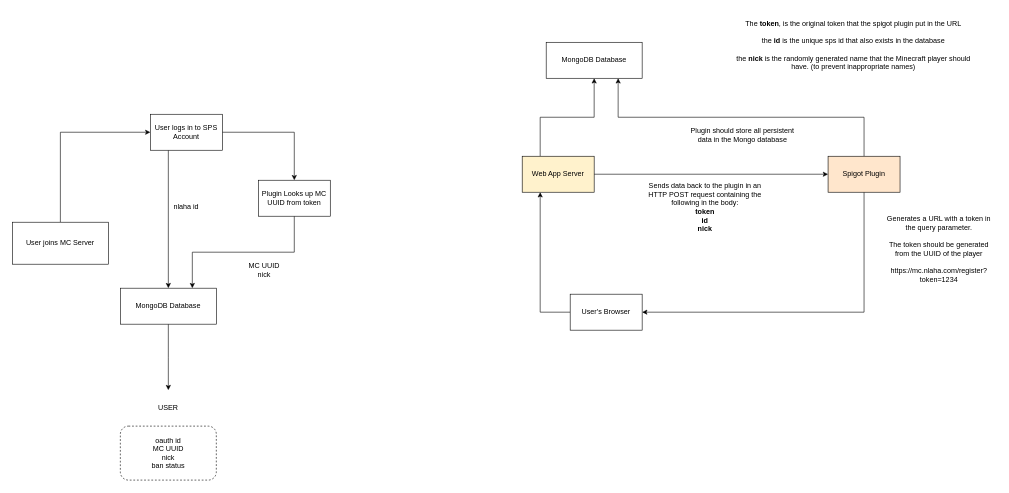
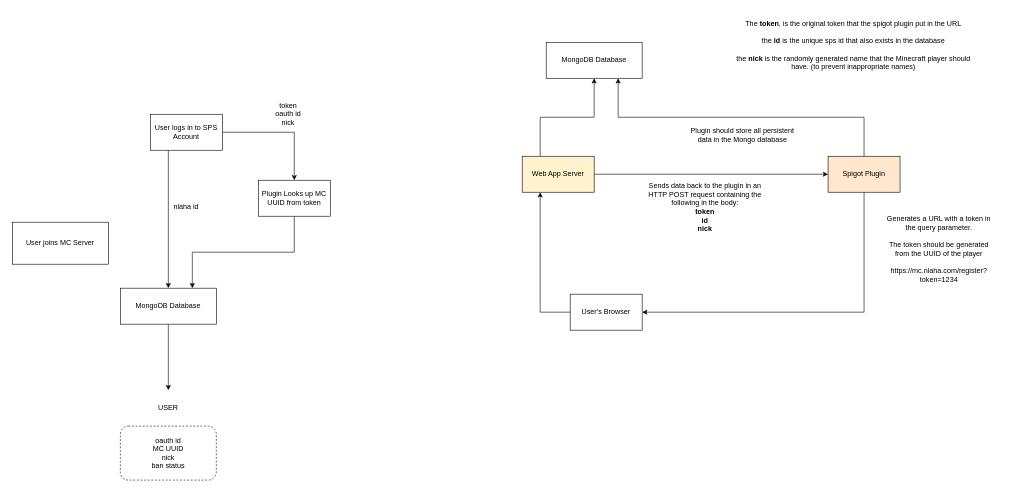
node "token oauth id nick": added
edge "User joins MC Server" -> "User logs in to SPS Account": removed
node "MC UUID nick": removed
